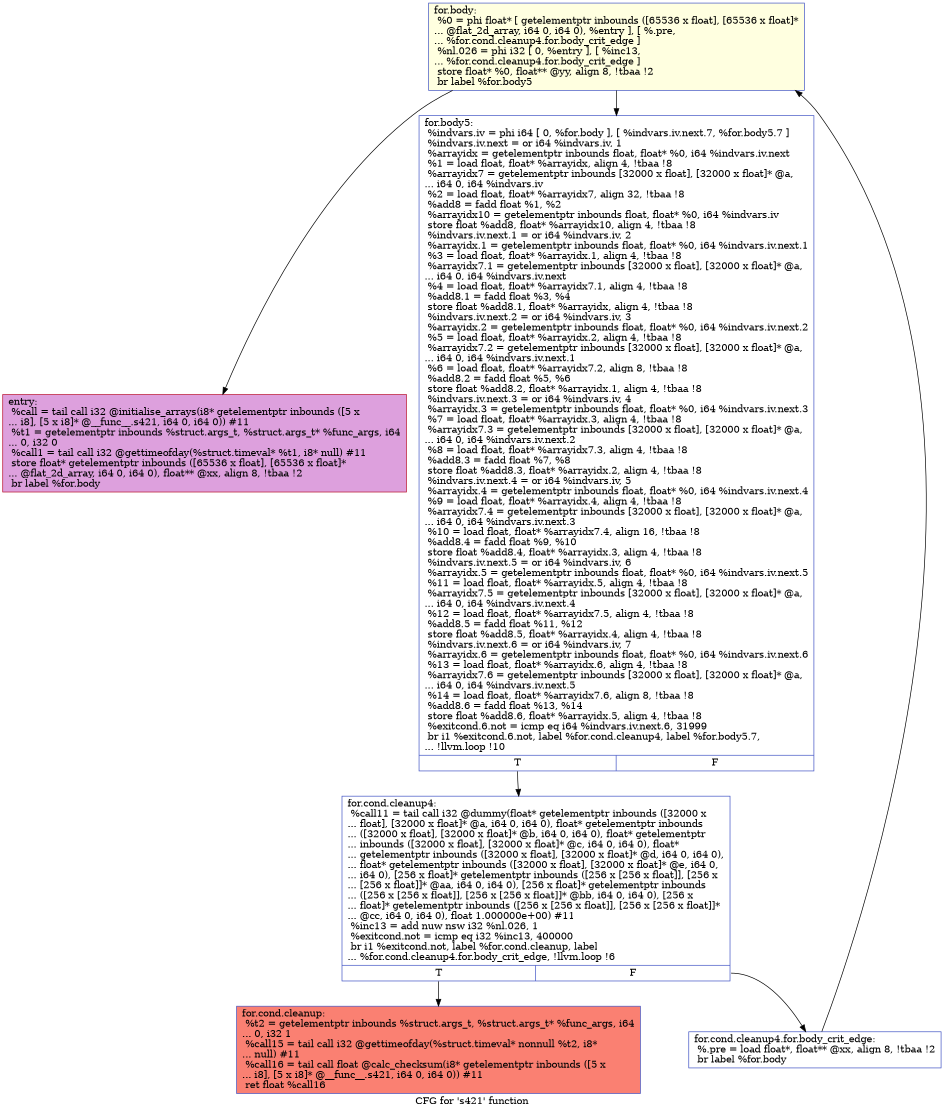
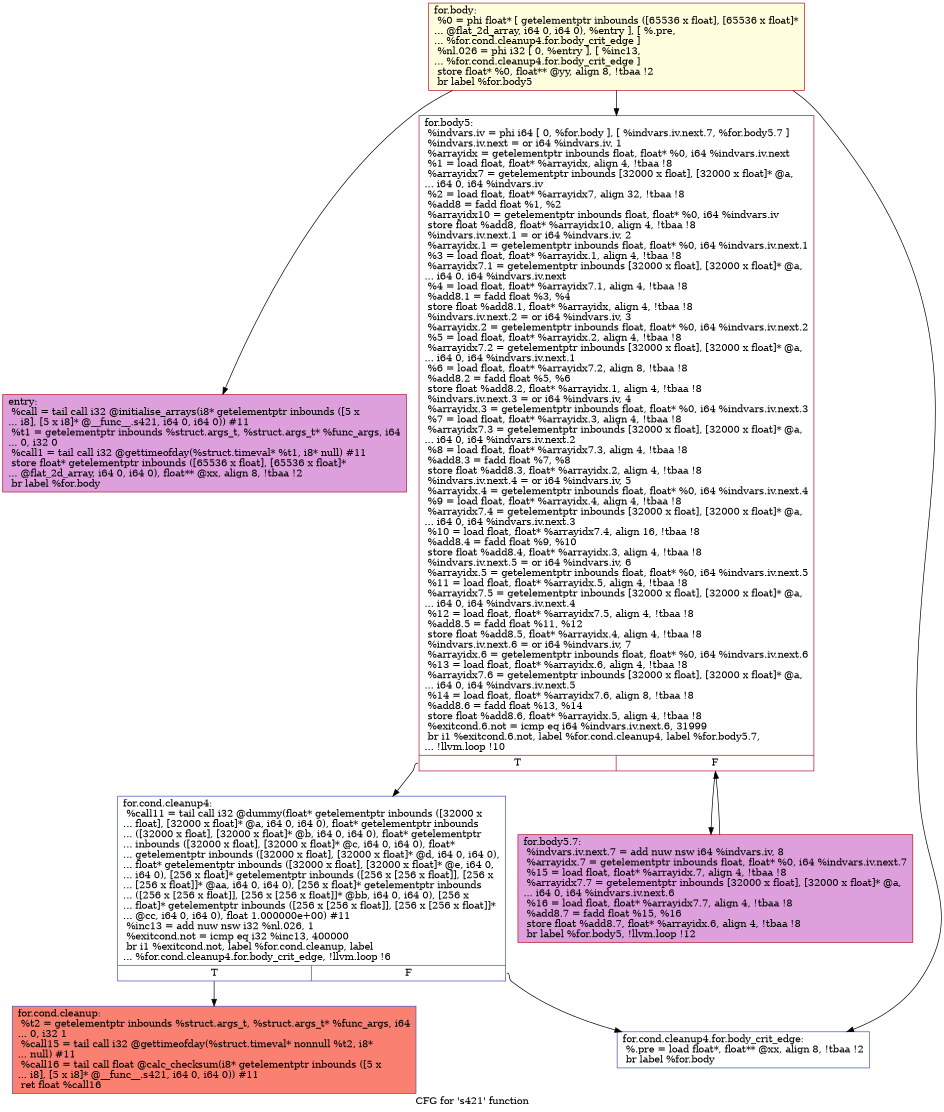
node "for.body:": color #3d50c3ff -> #b70d28ff
node "for.body5:": color #3d50c3ff -> #b70d28ff
edge "for.cond.cleanup4.for.body_crit_edge:" -> "for.body:": reversed
node "for.body5.7:": added
